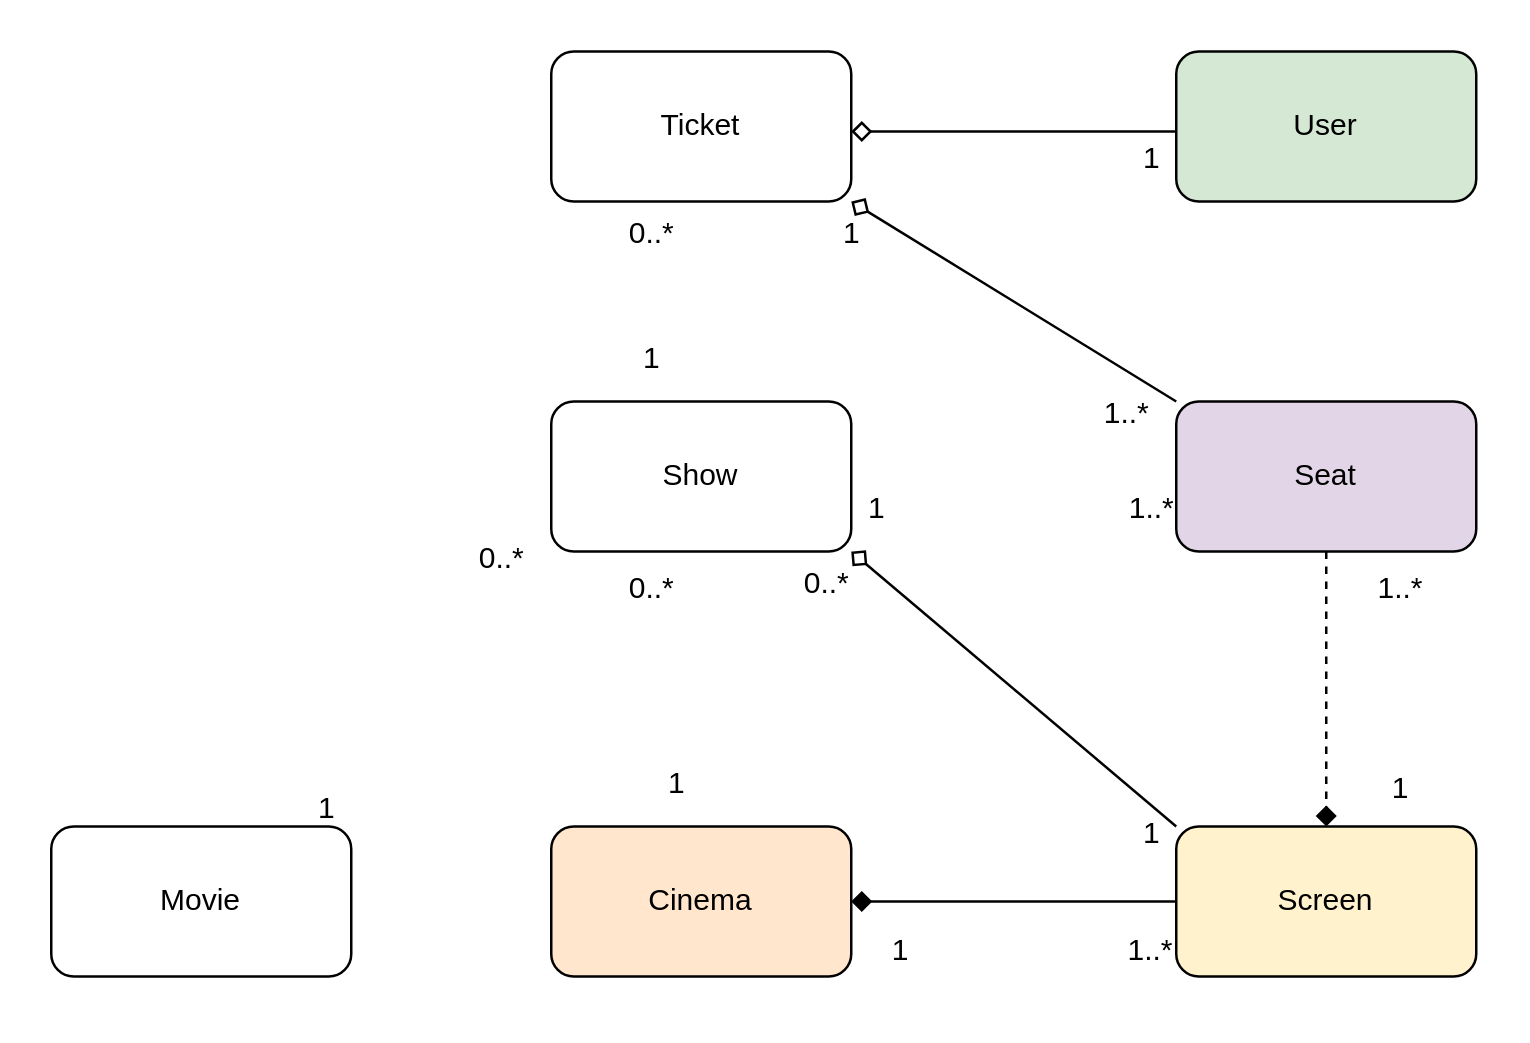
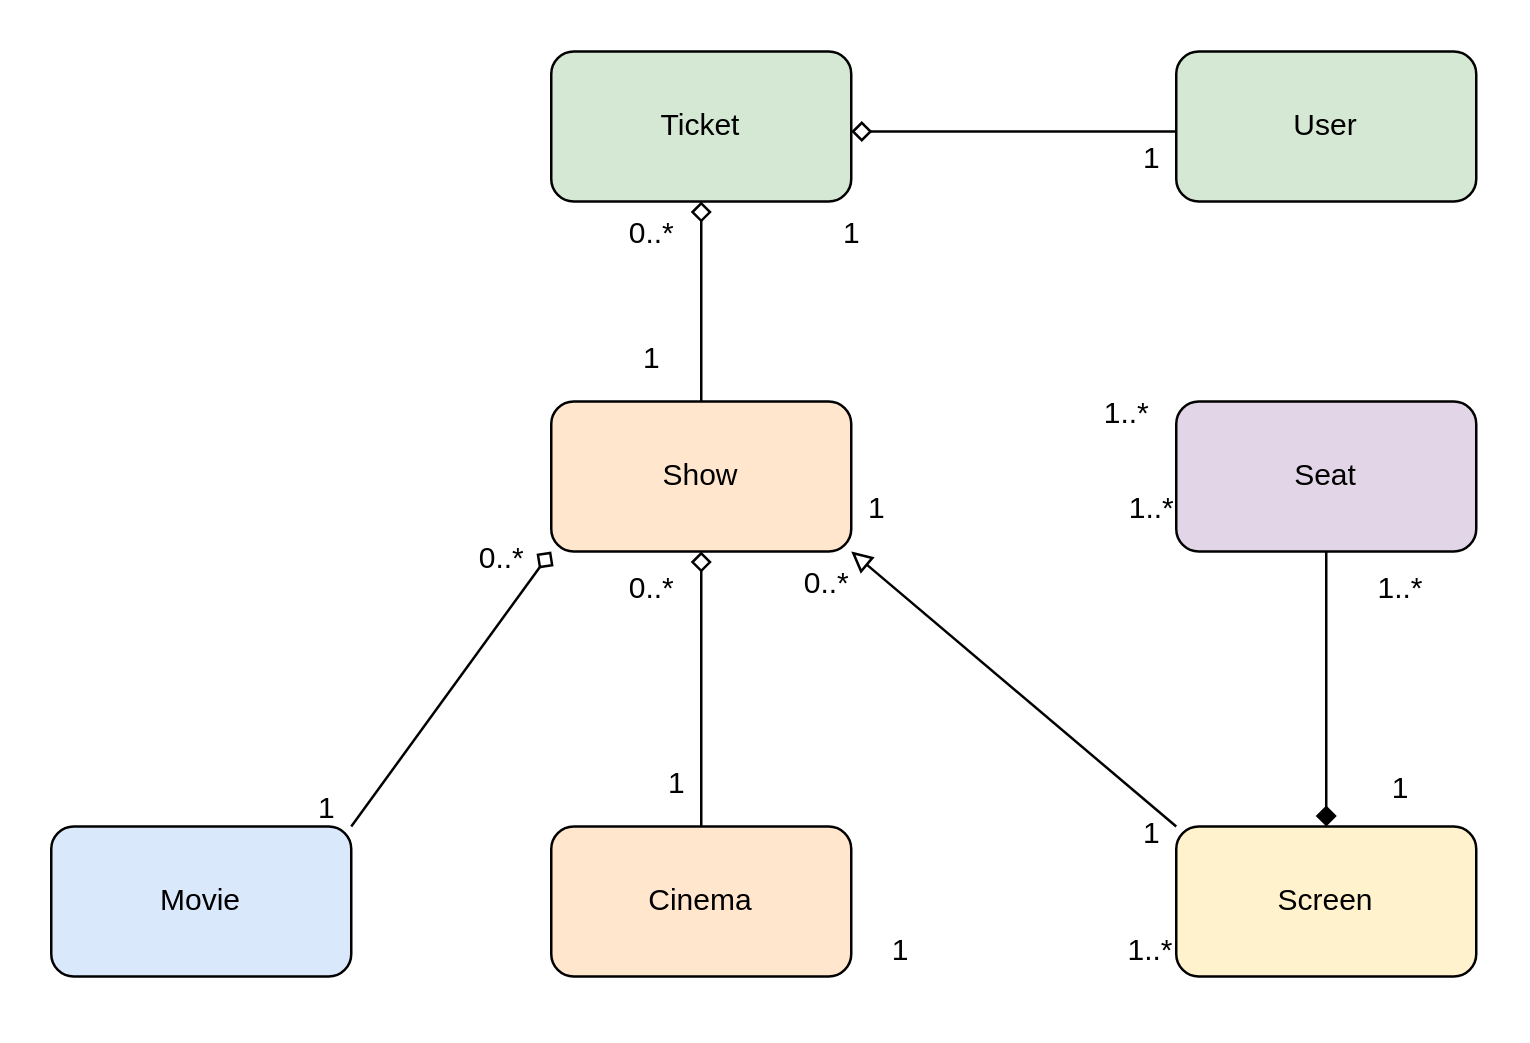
node "Ticket": fillcolor #ffffff -> #d5e8d4
edge "Seat" -> "Ticket": removed
edge "Show" -> "Ticket": added
node "Show": fillcolor #ffffff -> #ffe6cc
edge "Screen" -> "Show": arrowhead diamond -> block
edge "Seat" -> "Screen": style dashed -> solid
edge "Movie" -> "Show": added
edge "Cinema" -> "Show": added
node "Movie": fillcolor #ffffff -> #dae8fc
edge "Screen" -> "Cinema": removed
